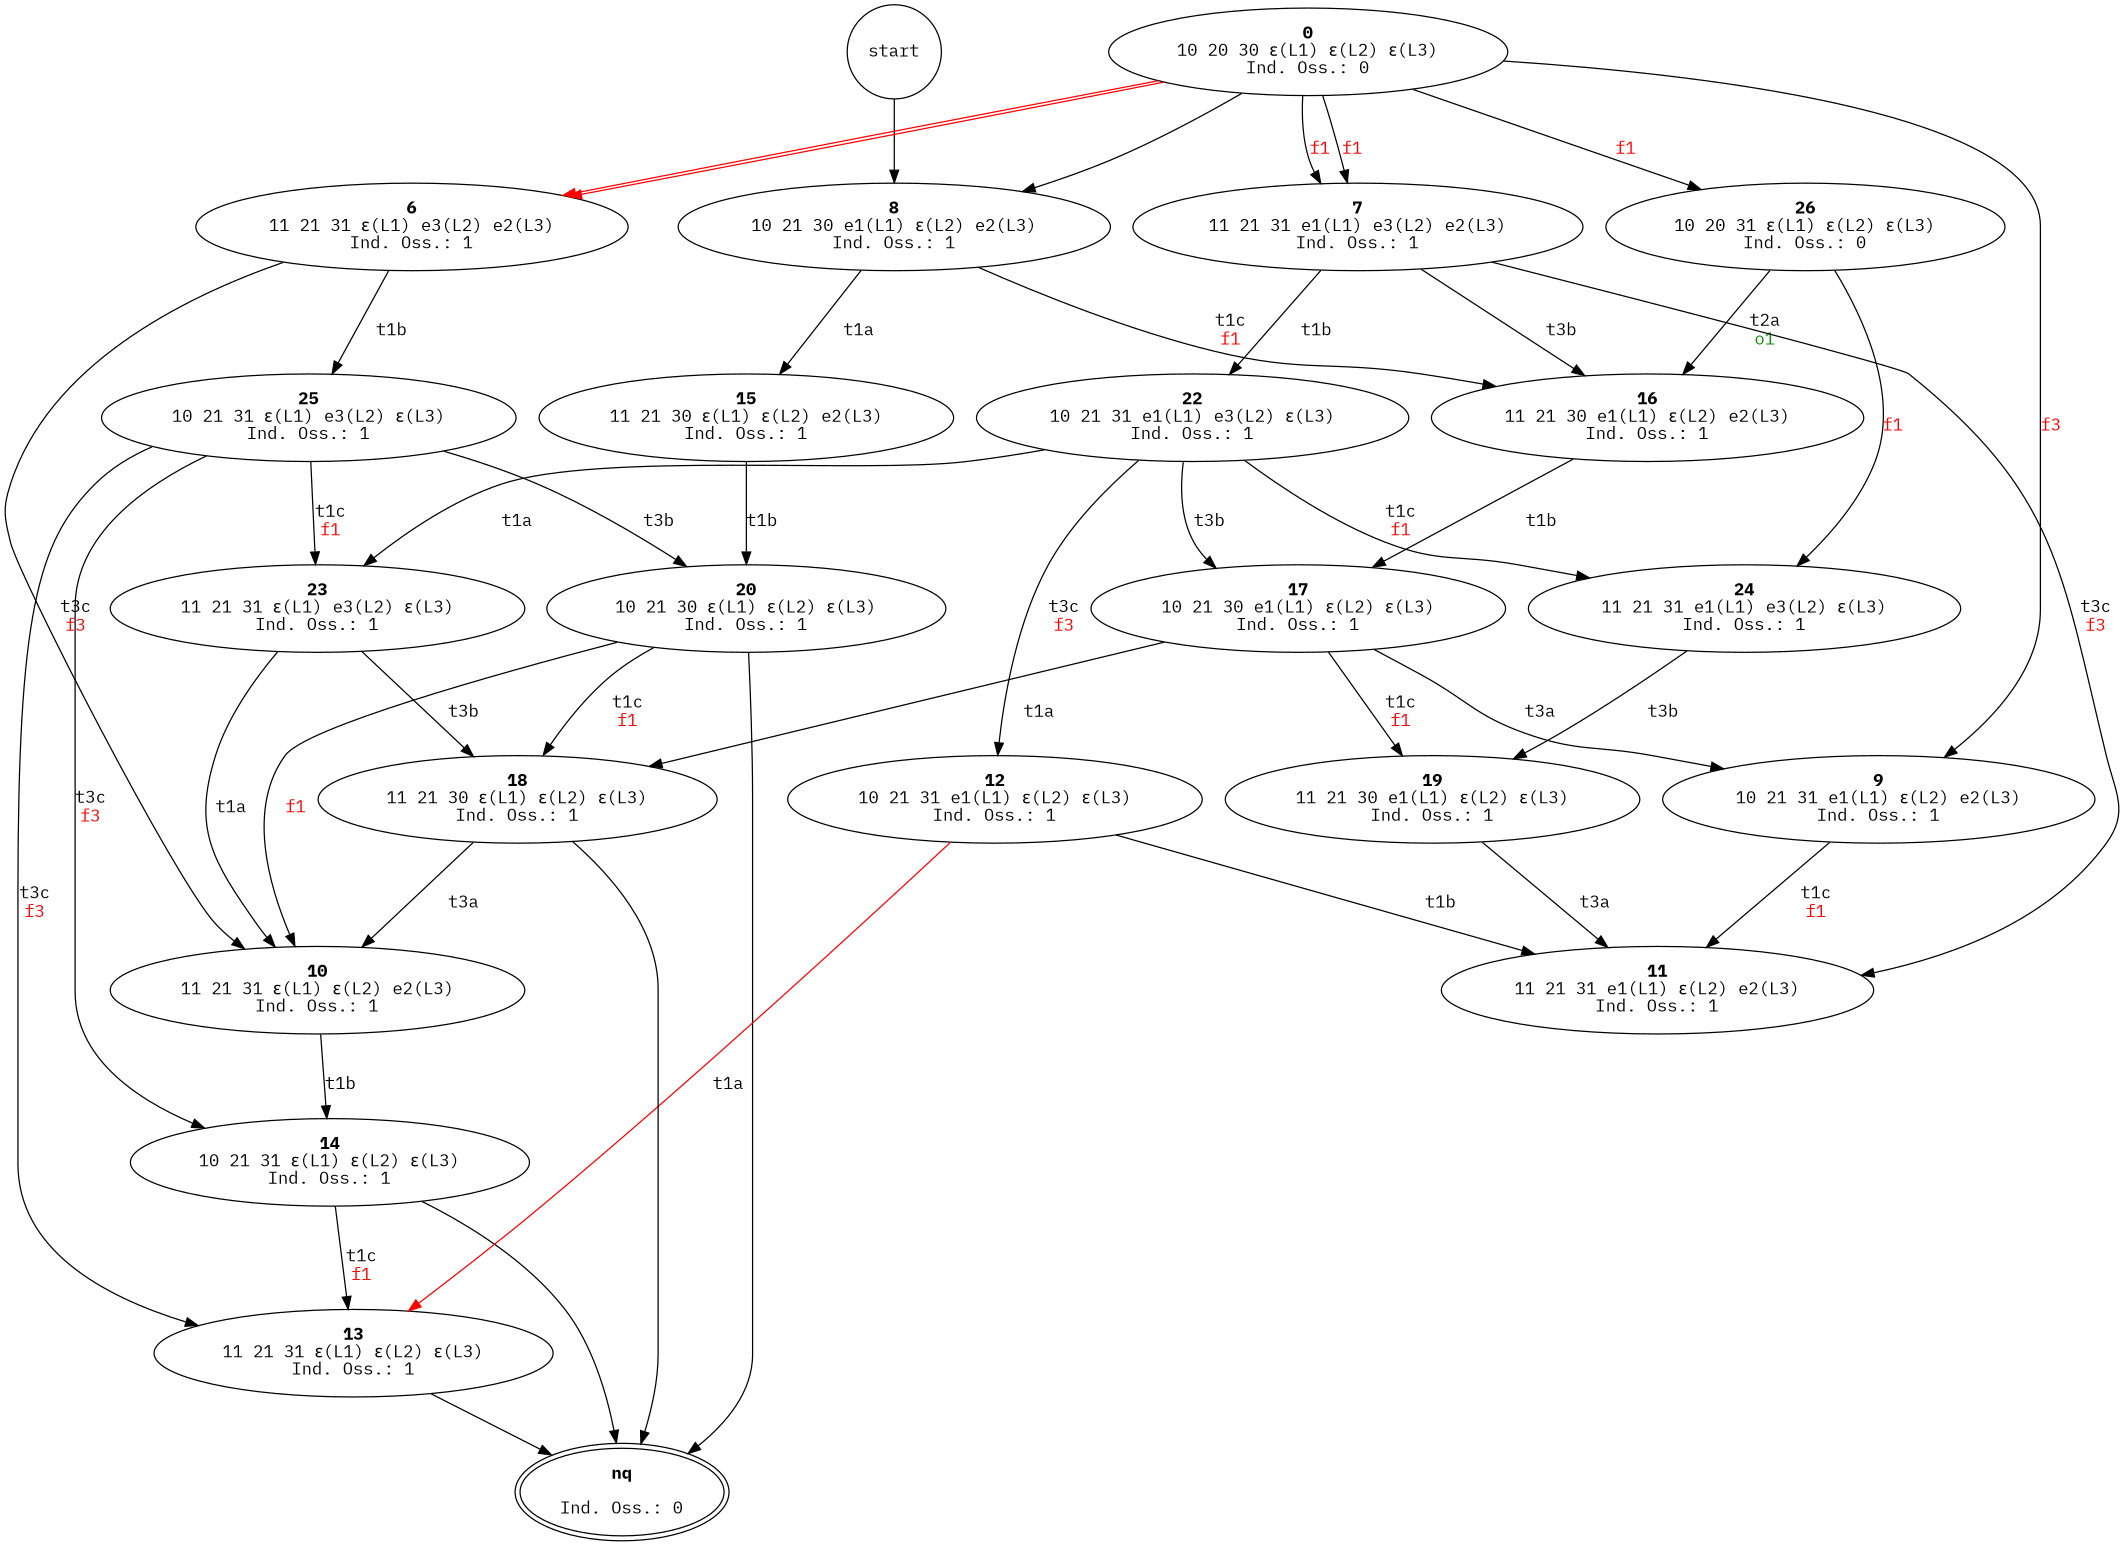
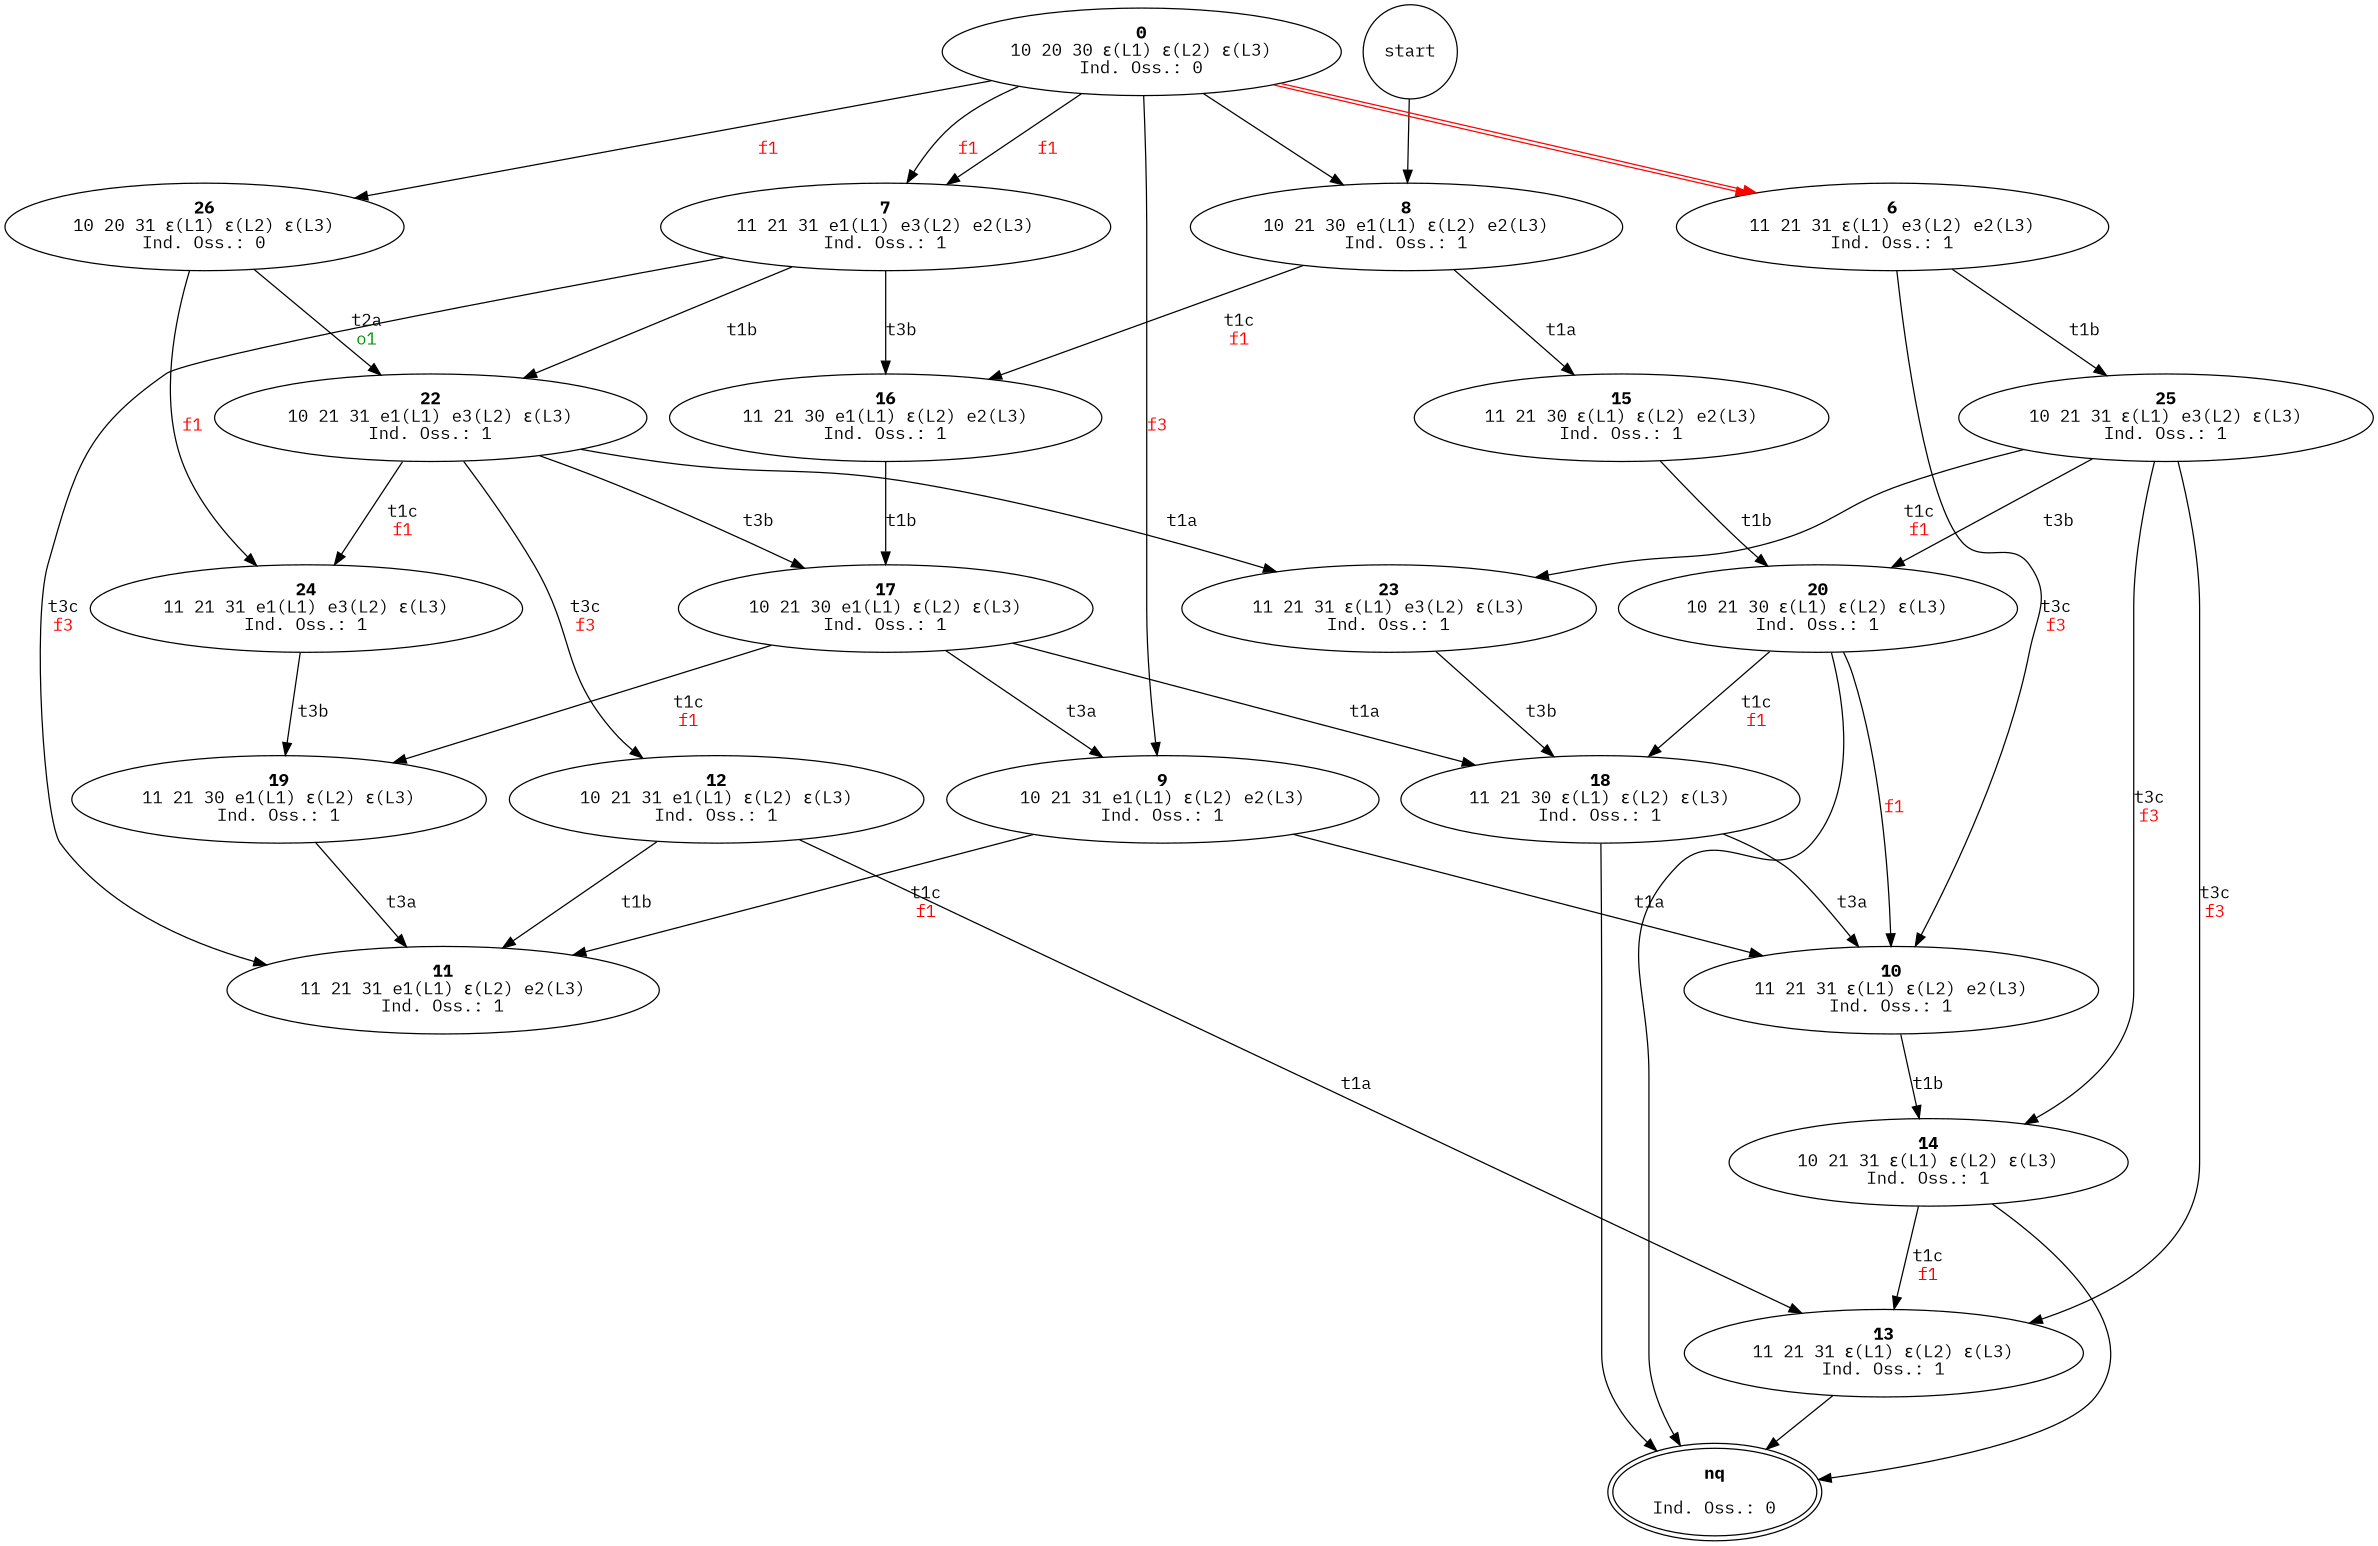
edge "26" -> "16": now "26" -> "22"
edge "23" -> "10": now "9" -> "10"
edge "12" -> "13": color red -> black
